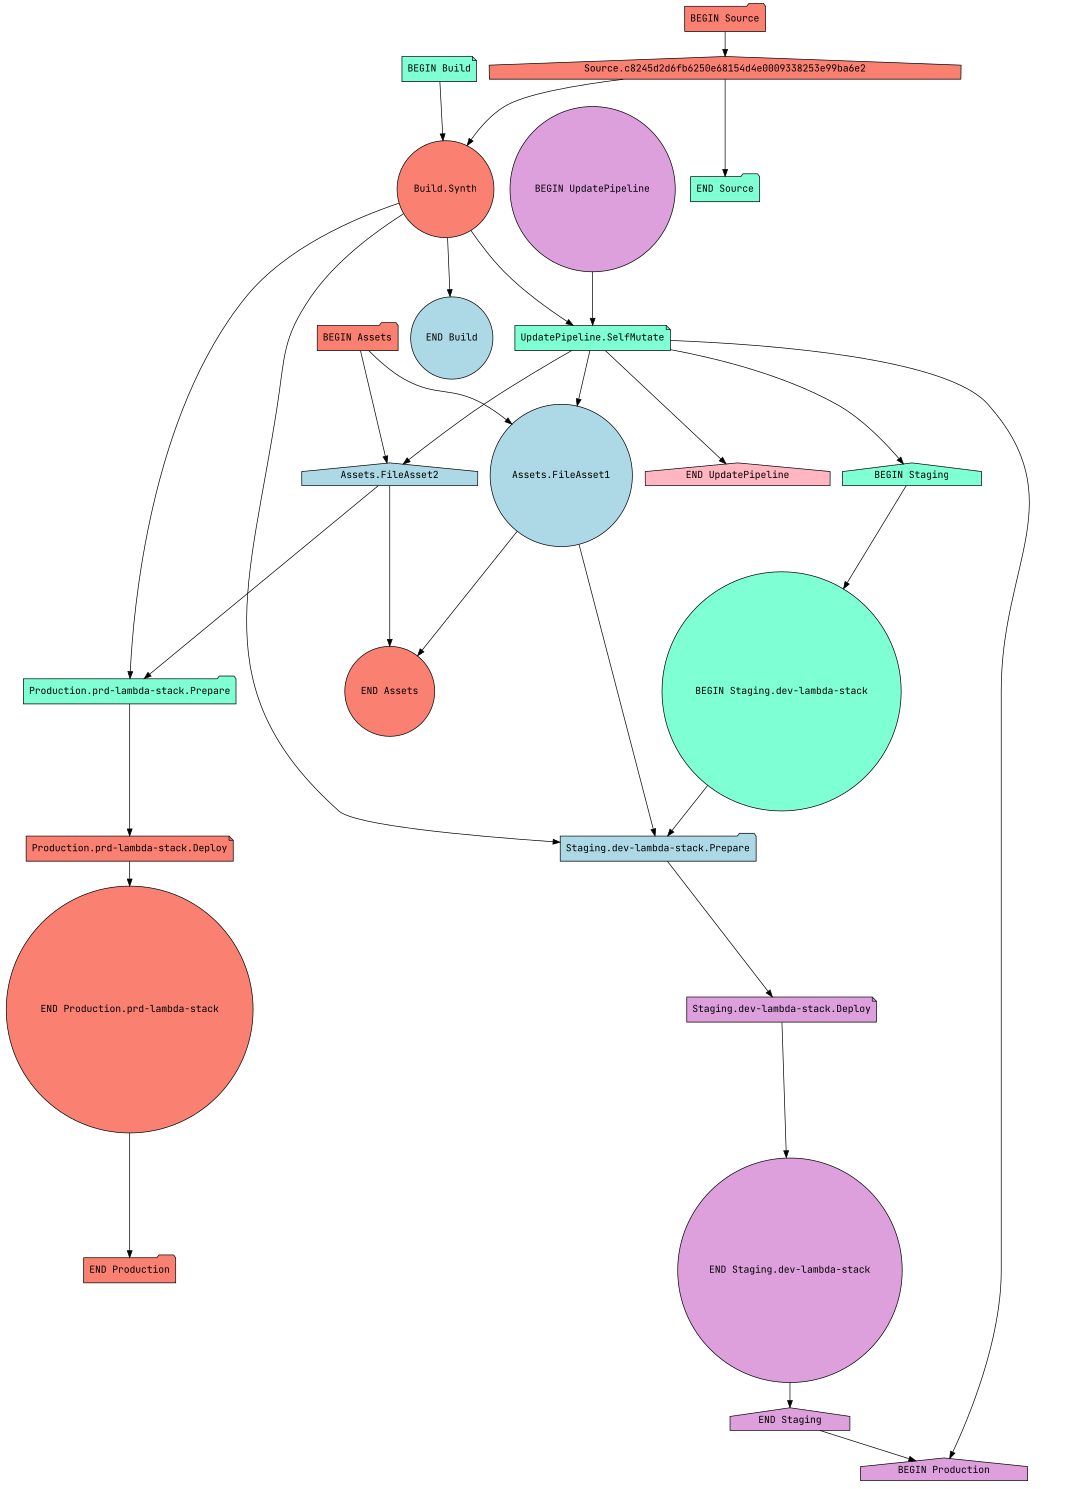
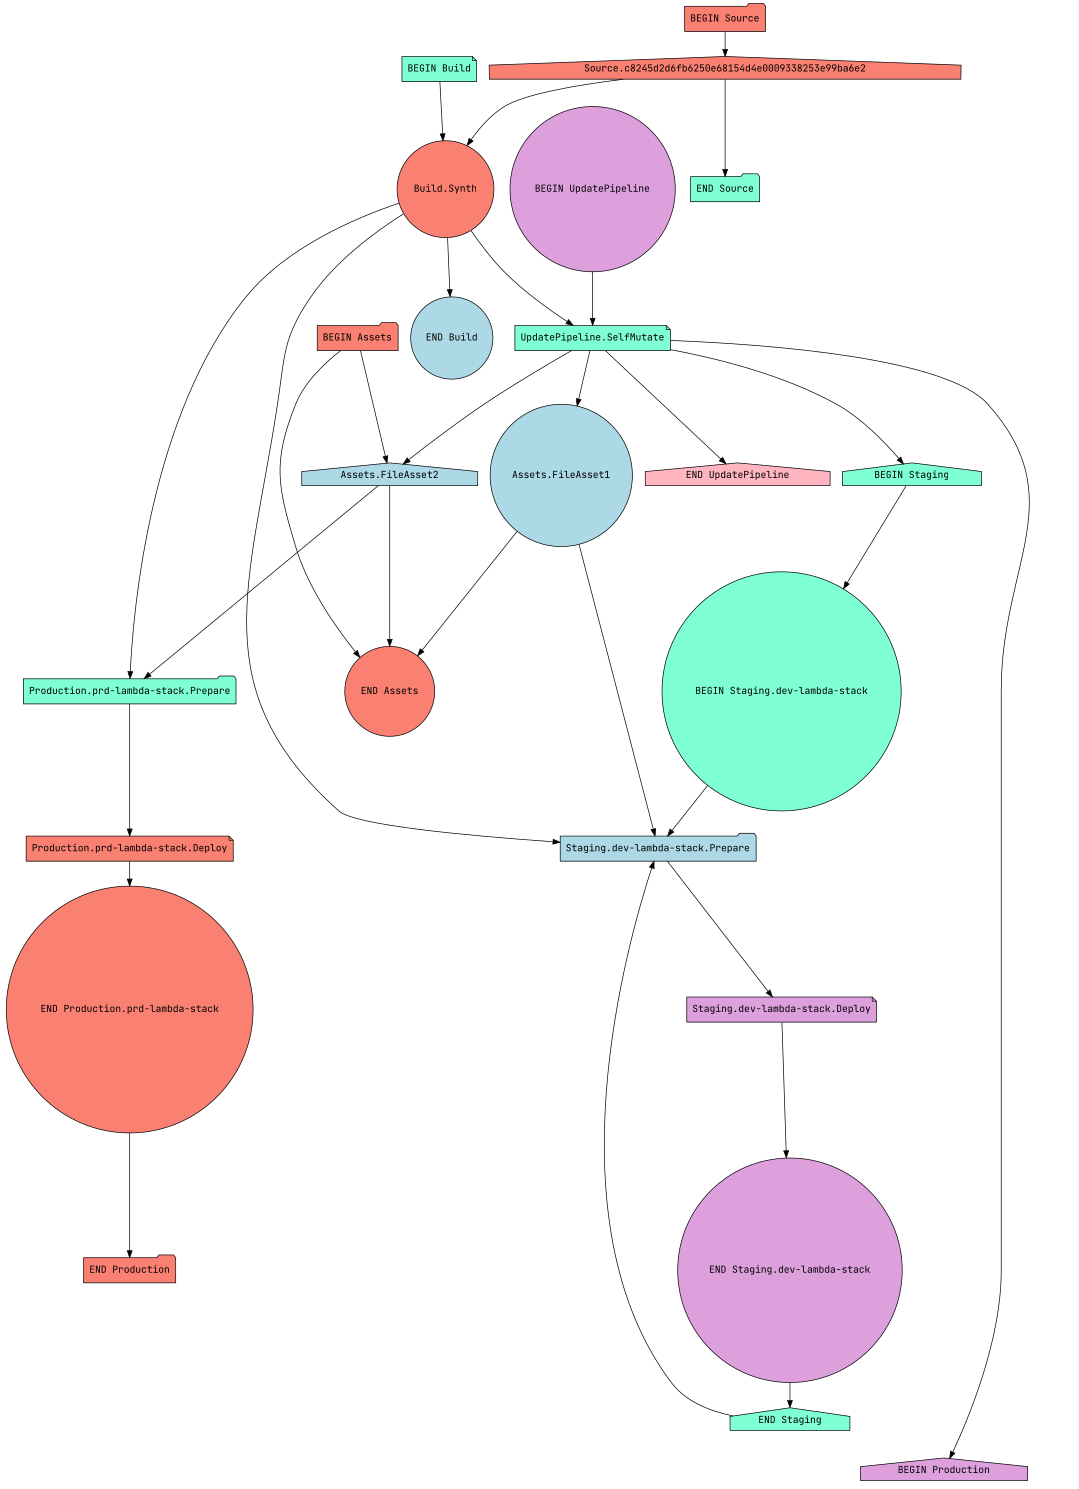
edge "BEGIN Assets" -> "Assets.FileAsset1": now "BEGIN Assets" -> "END Assets"
node "END Staging": fillcolor plum -> aquamarine
edge "END Staging" -> "BEGIN Production": now "END Staging" -> "Staging.dev-lambda-stack.Prepare"
